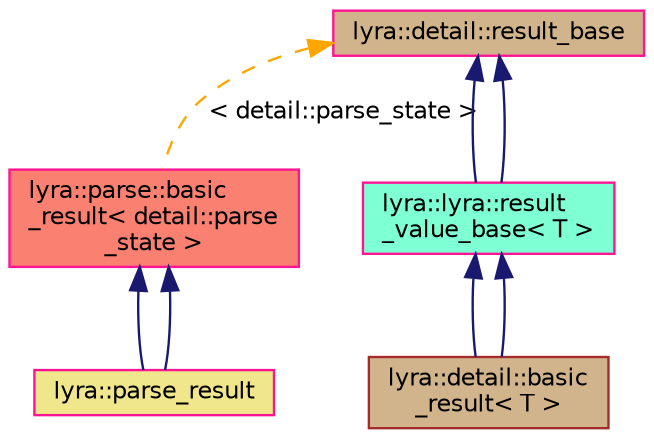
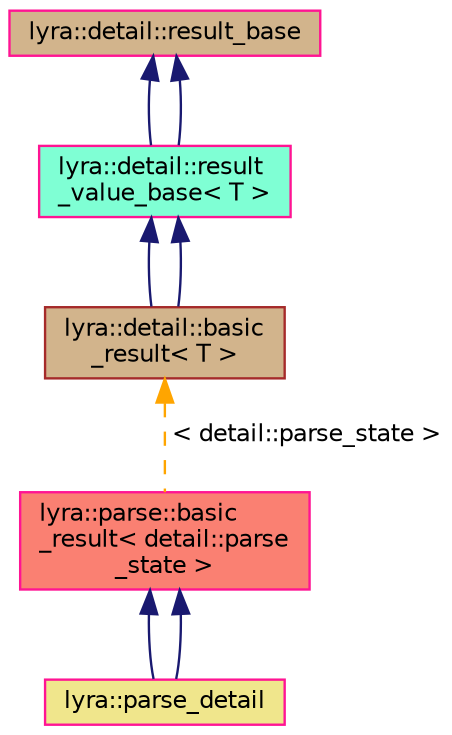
edge "lyra::parse::basic _result< detail::parse _state >" -> "lyra::detail::result_base": now "lyra::parse::basic _result< detail::parse _state >" -> "lyra::detail::basic _result< T >"
node "lyra::lyra::result _value_base< T >": label "lyra::lyra::result _value_base< T >" -> "lyra::detail::result _value_base< T >"
node "lyra::parse_result": label "lyra::parse_result" -> "lyra::parse_detail"
